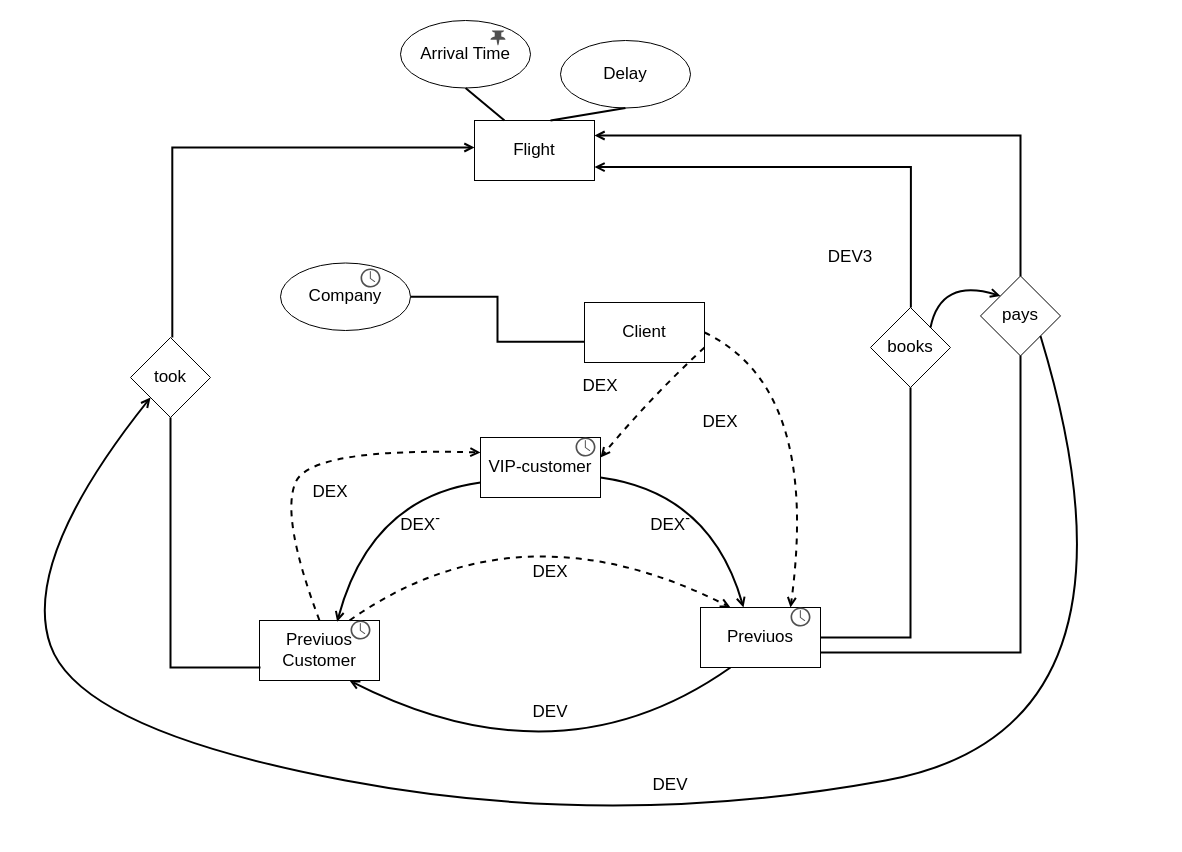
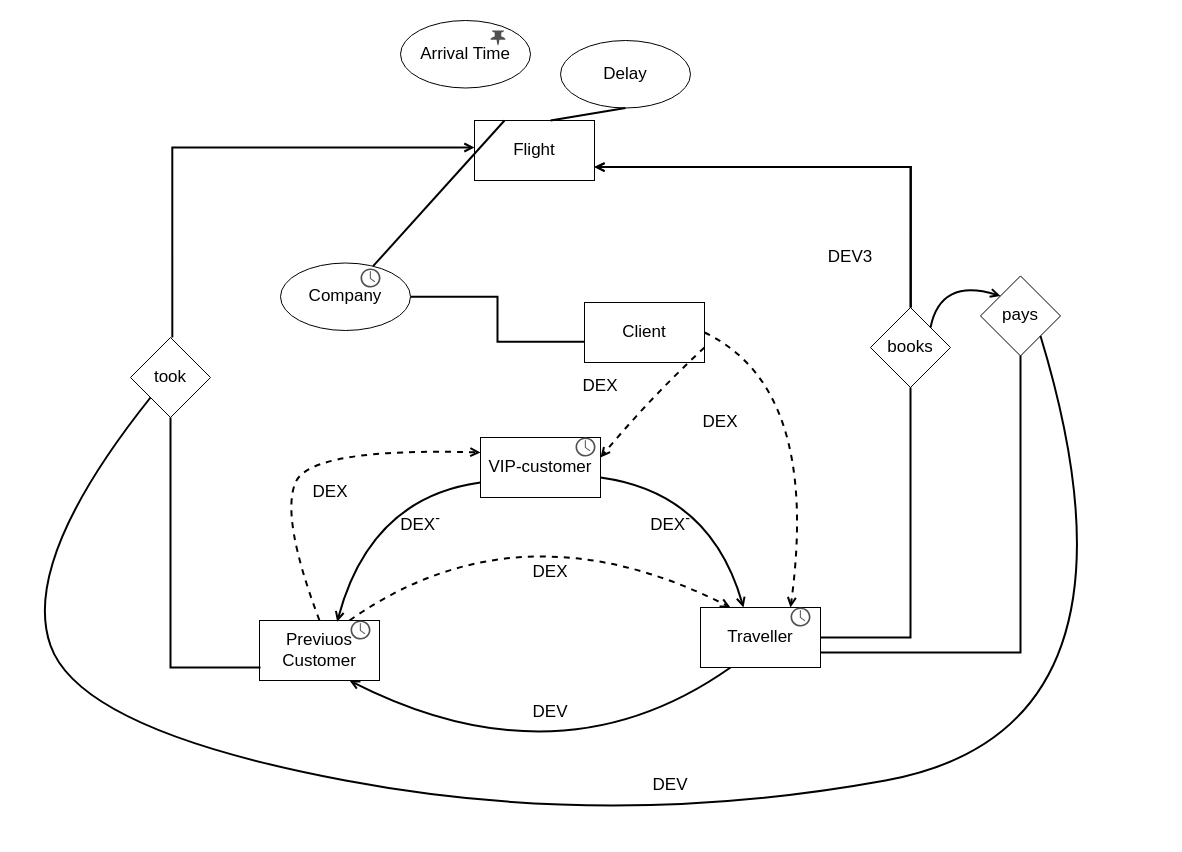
edge "Arrival Time" -- "Flight": now "Company" -- "Flight"
edge "pays" -> "Flight": removed
edge "books" -> "Flight": added
edge "pays" -> "took": arrowhead open -> none
node "Previuos": label "Previuos" -> "Traveller"
